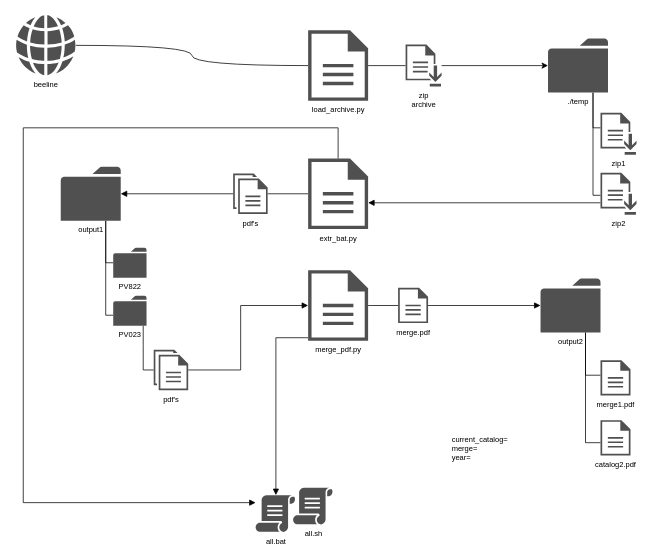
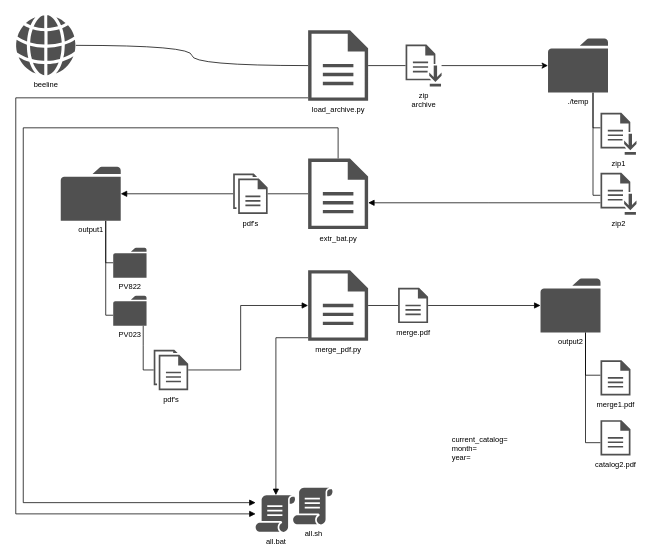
edge "load_archive.py" -> "all.bat": added
node "current_catalog= merge= year=": label "current_catalog= merge= year=" -> "current_catalog= month= year="
